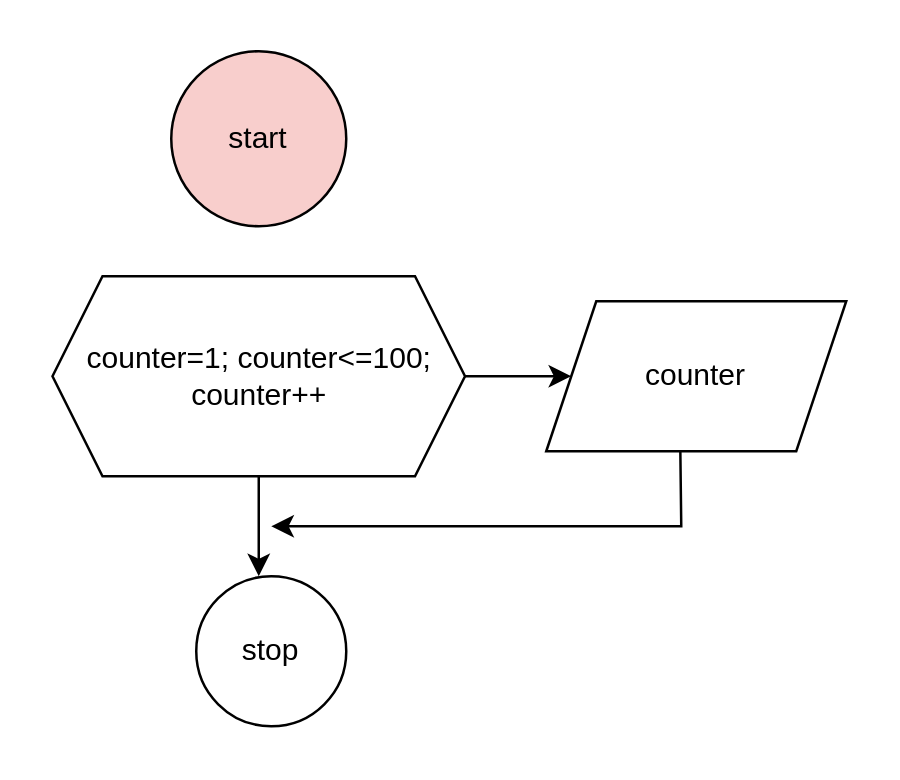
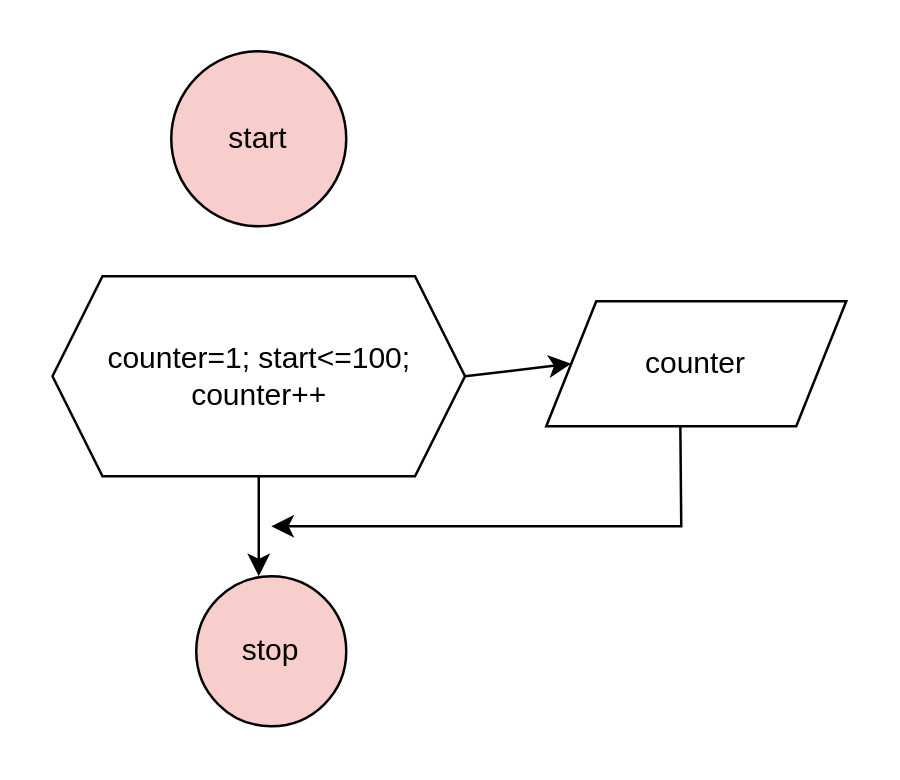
node "counter=1; counter<=100; counter++": label "counter=1; counter<=100; counter++" -> "counter=1; start<=100; counter++"
node "counter": size 300x150 -> 300x125
node "stop": fillcolor #ffffff -> #f8cecc
